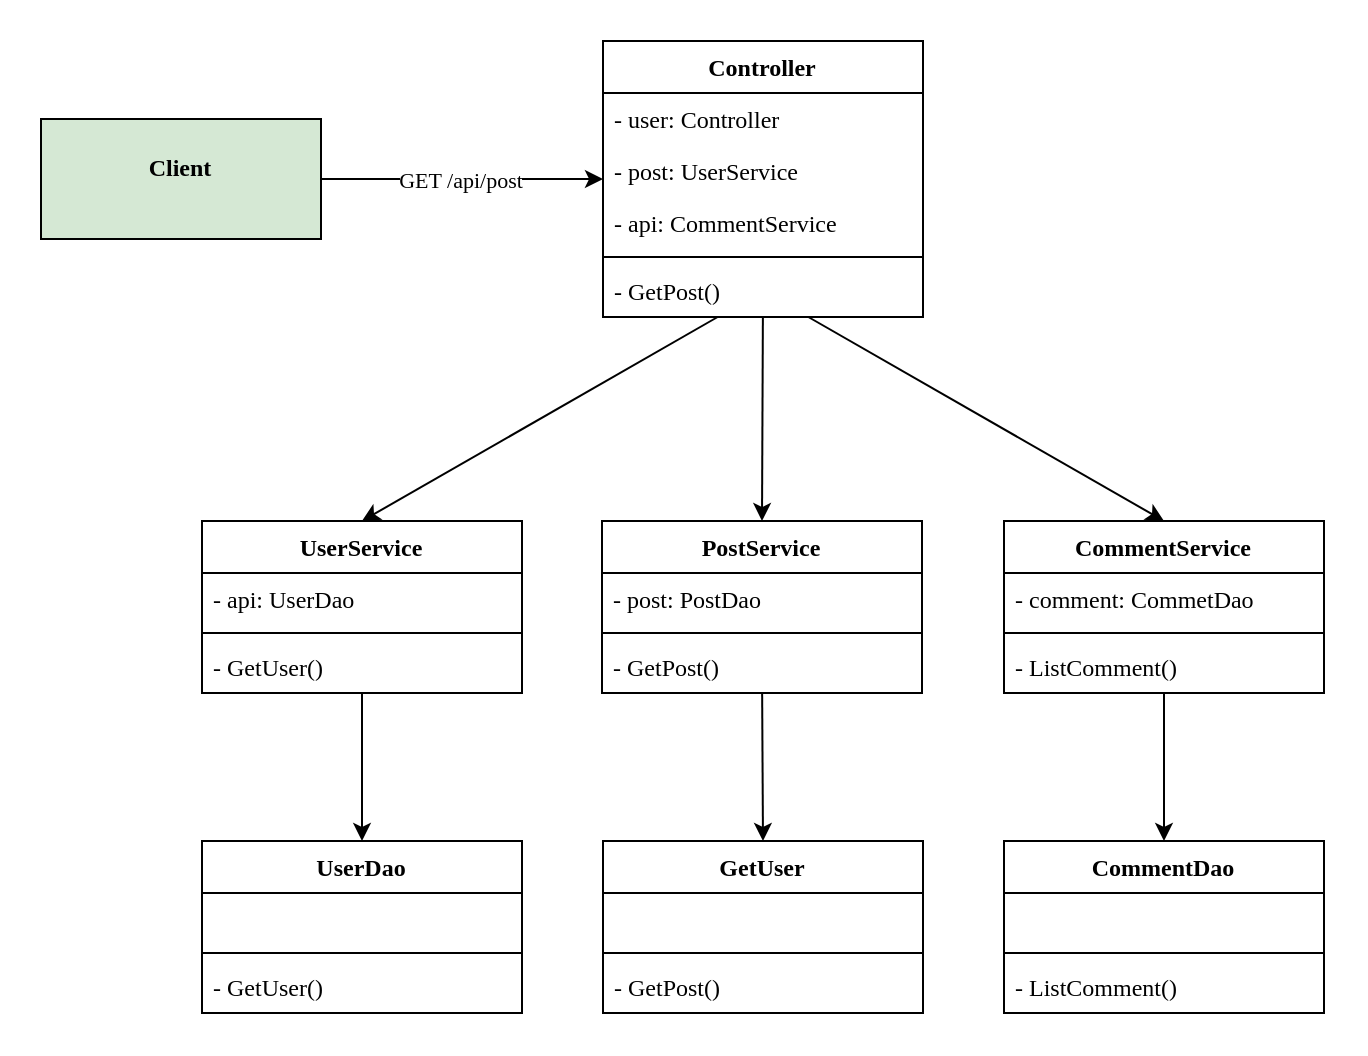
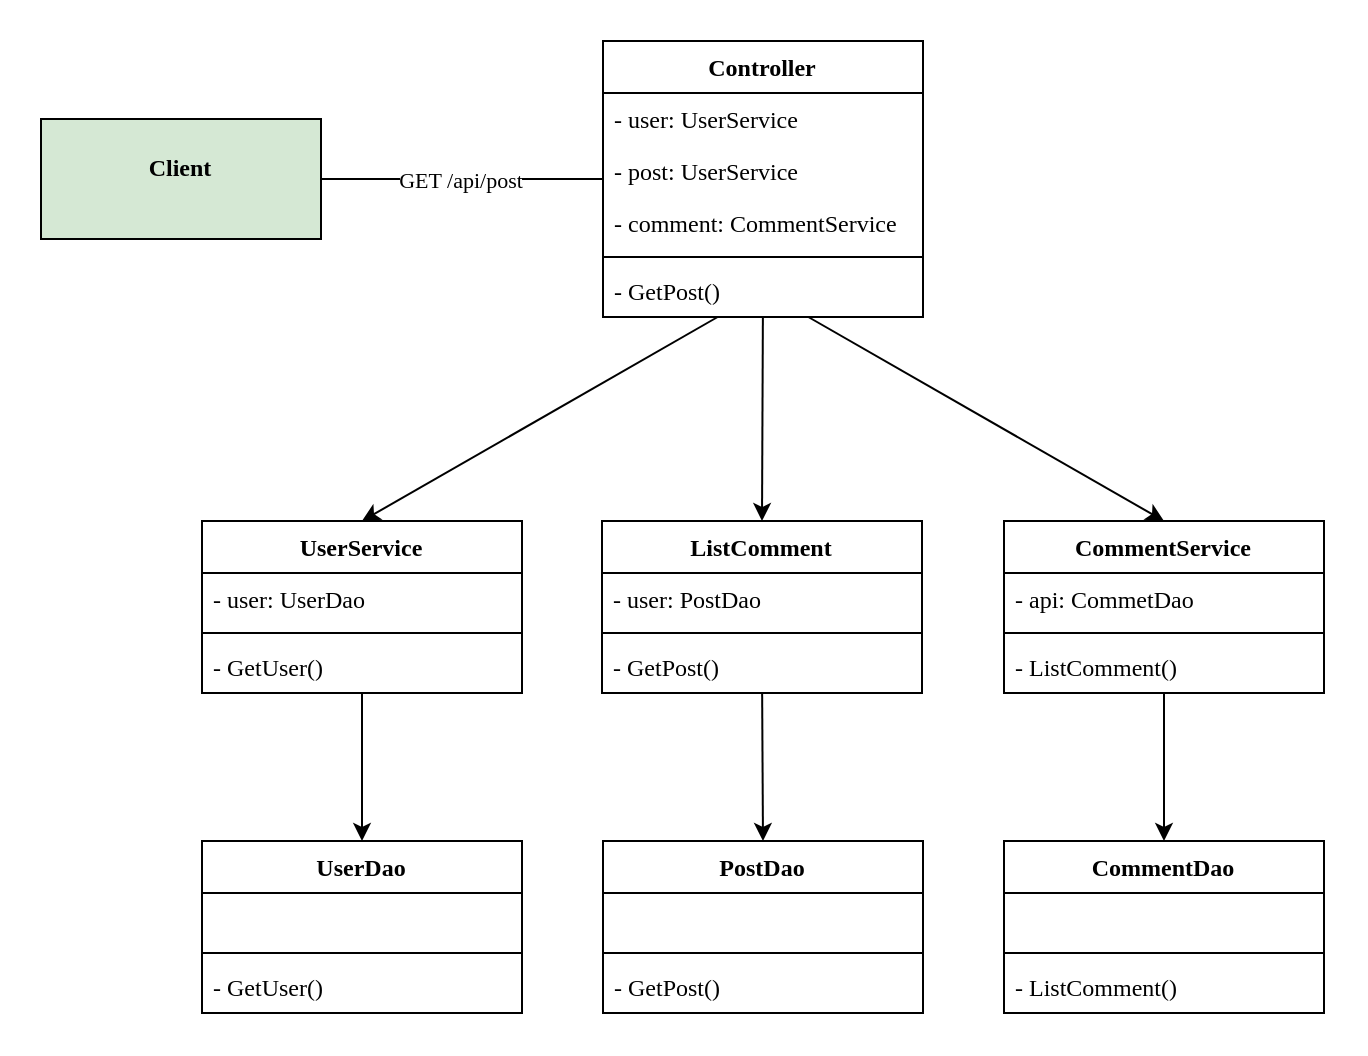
node "- user: Controller": label "- user: Controller" -> "- user: UserService"
edge "Client" -> "Controller": arrowhead classic -> none
node "- api: CommentService": label "- api: CommentService" -> "- comment: CommentService"
node "PostService": label "PostService" -> "ListComment"
node "- api: UserDao": label "- api: UserDao" -> "- user: UserDao"
node "- post: PostDao": label "- post: PostDao" -> "- user: PostDao"
node "- comment: CommetDao": label "- comment: CommetDao" -> "- api: CommetDao"
node "GetUser": label "GetUser" -> "PostDao"
